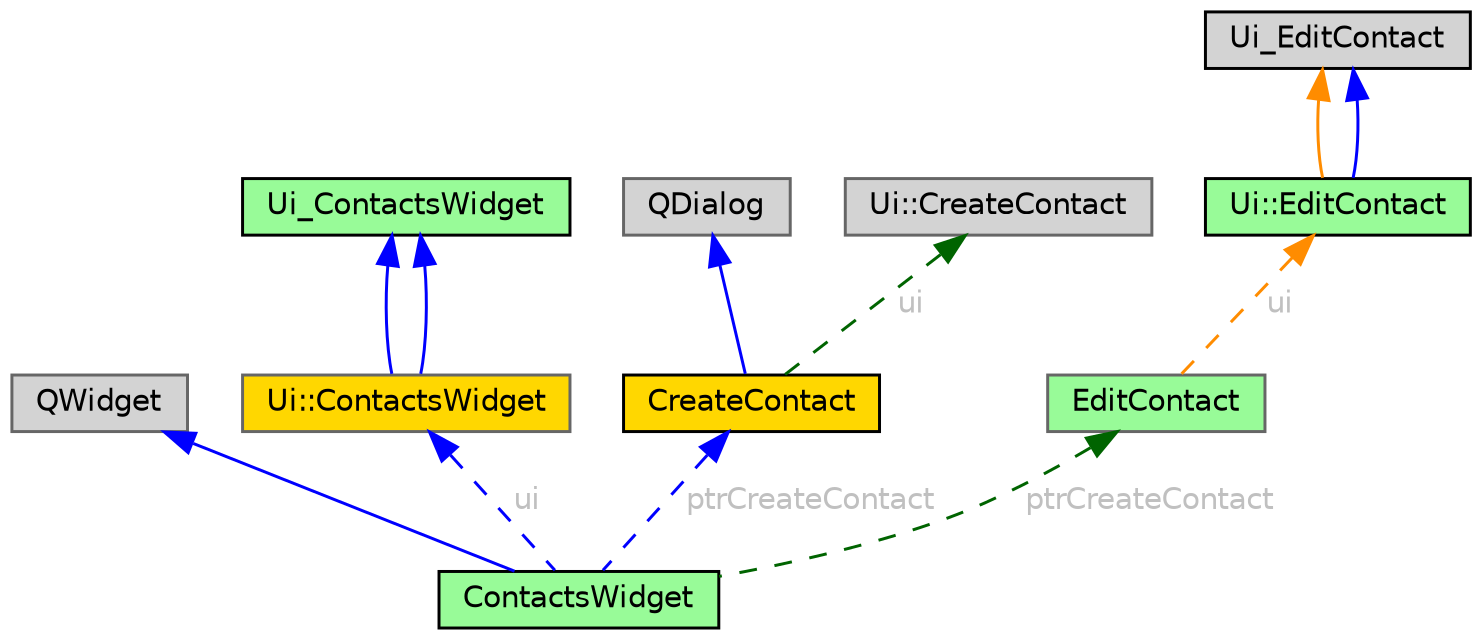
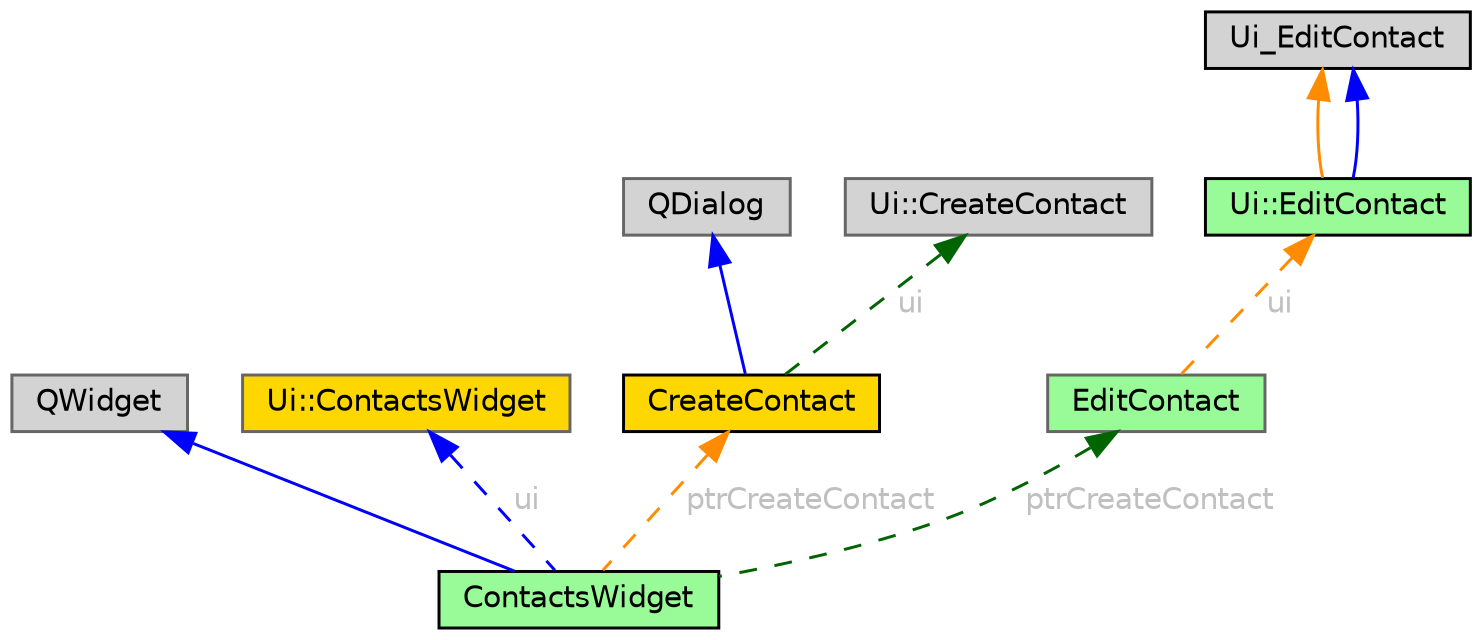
node "Ui_ContactsWidget": removed
edge "ContactsWidget" -> "CreateContact": color blue -> darkorange
